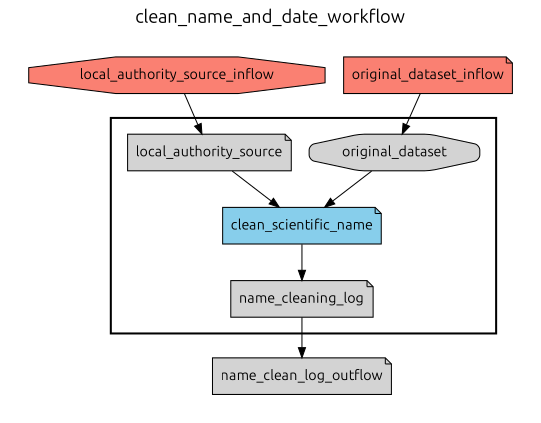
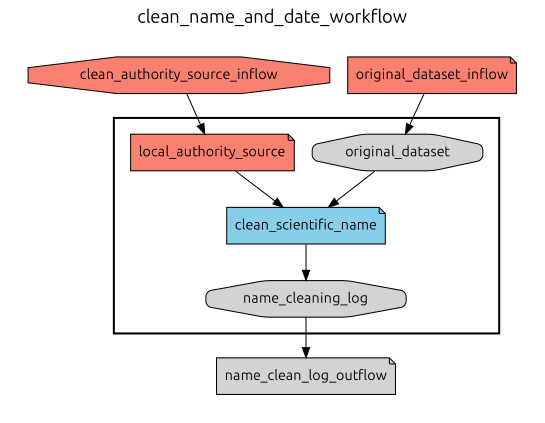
node "local_authority_source_inflow": label "local_authority_source_inflow" -> "clean_authority_source_inflow"
node "local_authority_source": fillcolor lightgrey -> salmon
node "name_cleaning_log": shape note -> octagon
